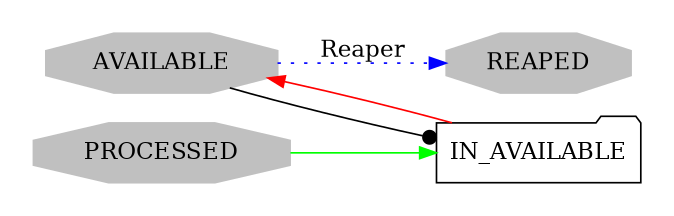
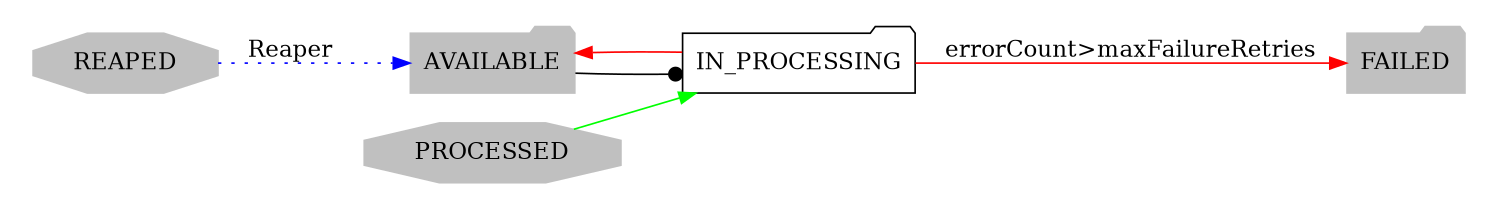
node "AVAILABLE": shape octagon -> folder
edge "AVAILABLE" -> "REAPED": reversed
node "FAILED": added
node "IN_AVAILABLE": label "IN_AVAILABLE" -> "IN_PROCESSING"
